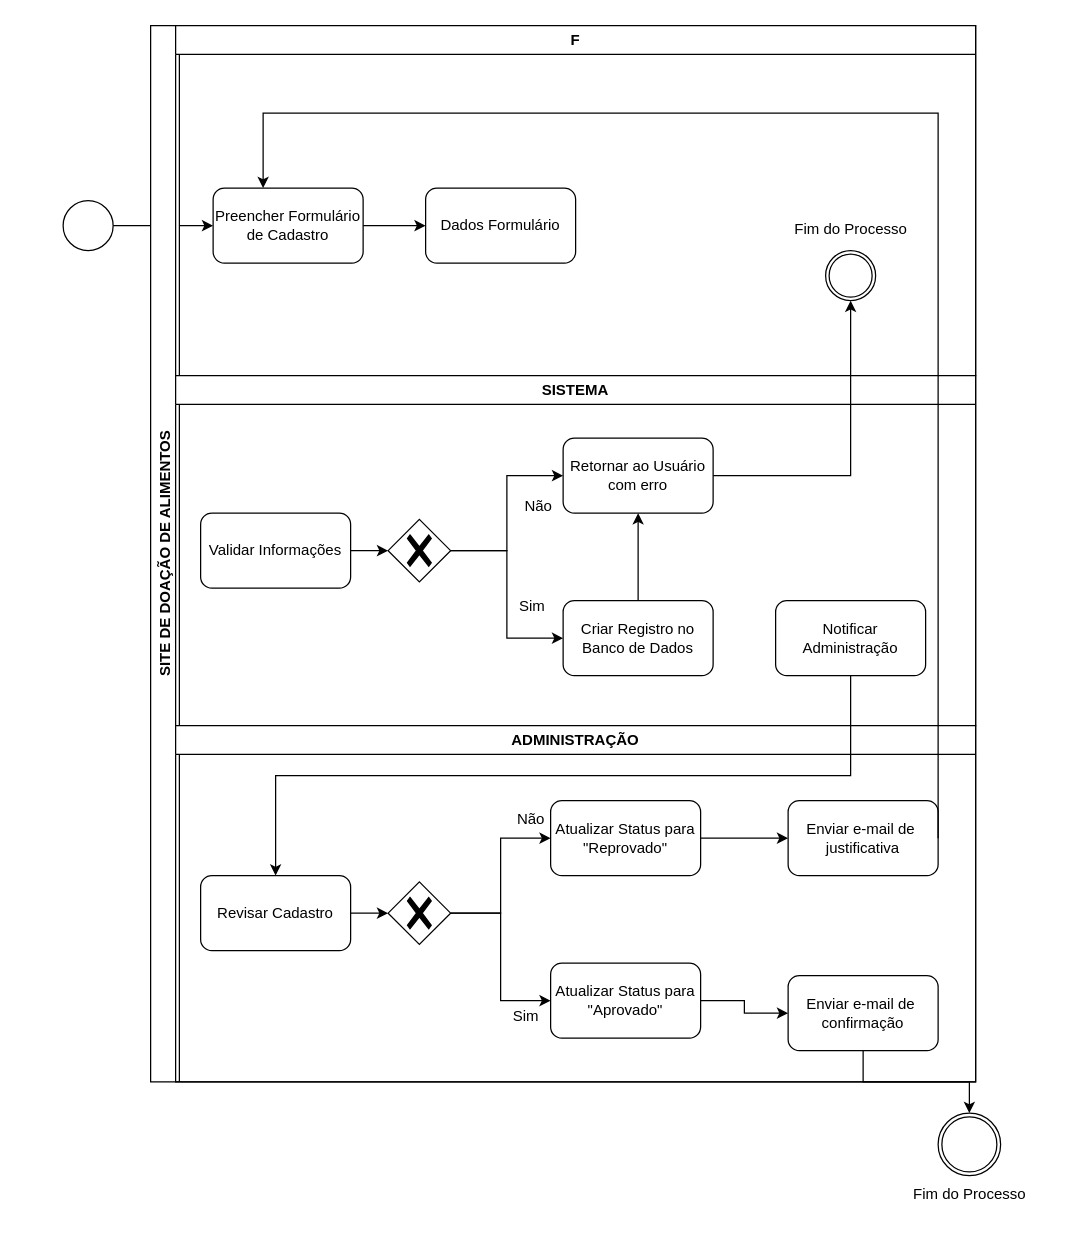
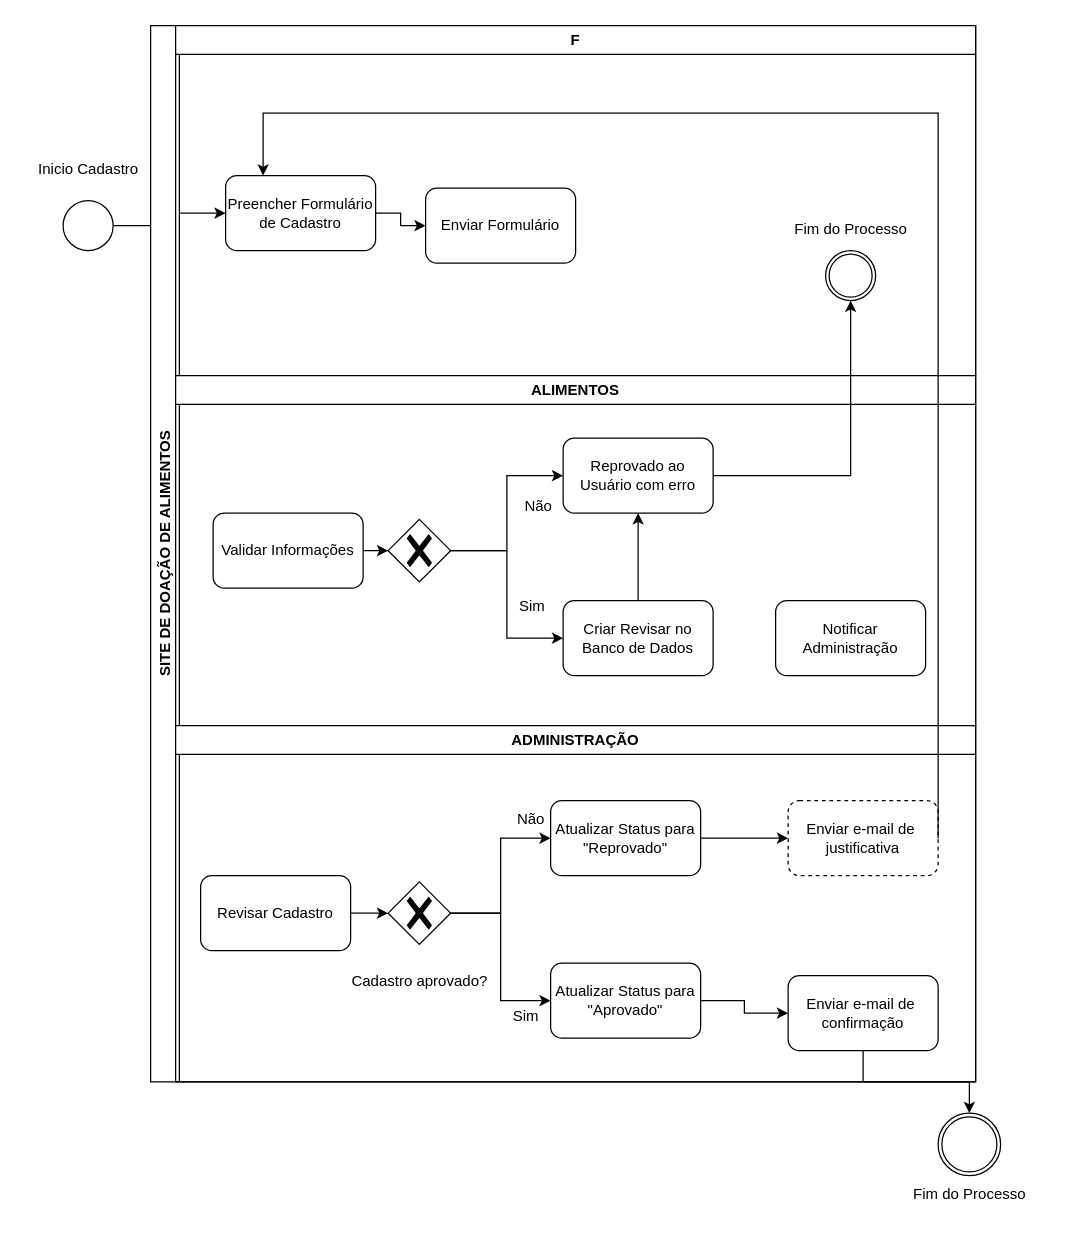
node "Inicio Cadastro": added
node "Preencher Formulário de Cadastro": moved (288, 226) -> (301, 213)
node "Dados Formulário": label "Dados Formulário" -> "Enviar Formulário"
node "SISTEMA": label "SISTEMA" -> "ALIMENTOS"
node "Retornar ao Usuário com erro": label "Retornar ao Usuário com erro" -> "Reprovado ao Usuário com erro"
node "Validar Informações": moved (276, 551) -> (288, 551)
node "Criar Registro no Banco de Dados": label "Criar Registro no Banco de Dados" -> "Criar Revisar no Banco de Dados"
edge "Notificar Administração" -> "Revisar Cadastro": removed
node "Enviar e-mail de justificativa": style solid -> dashed
node "Cadastro aprovado?": added
